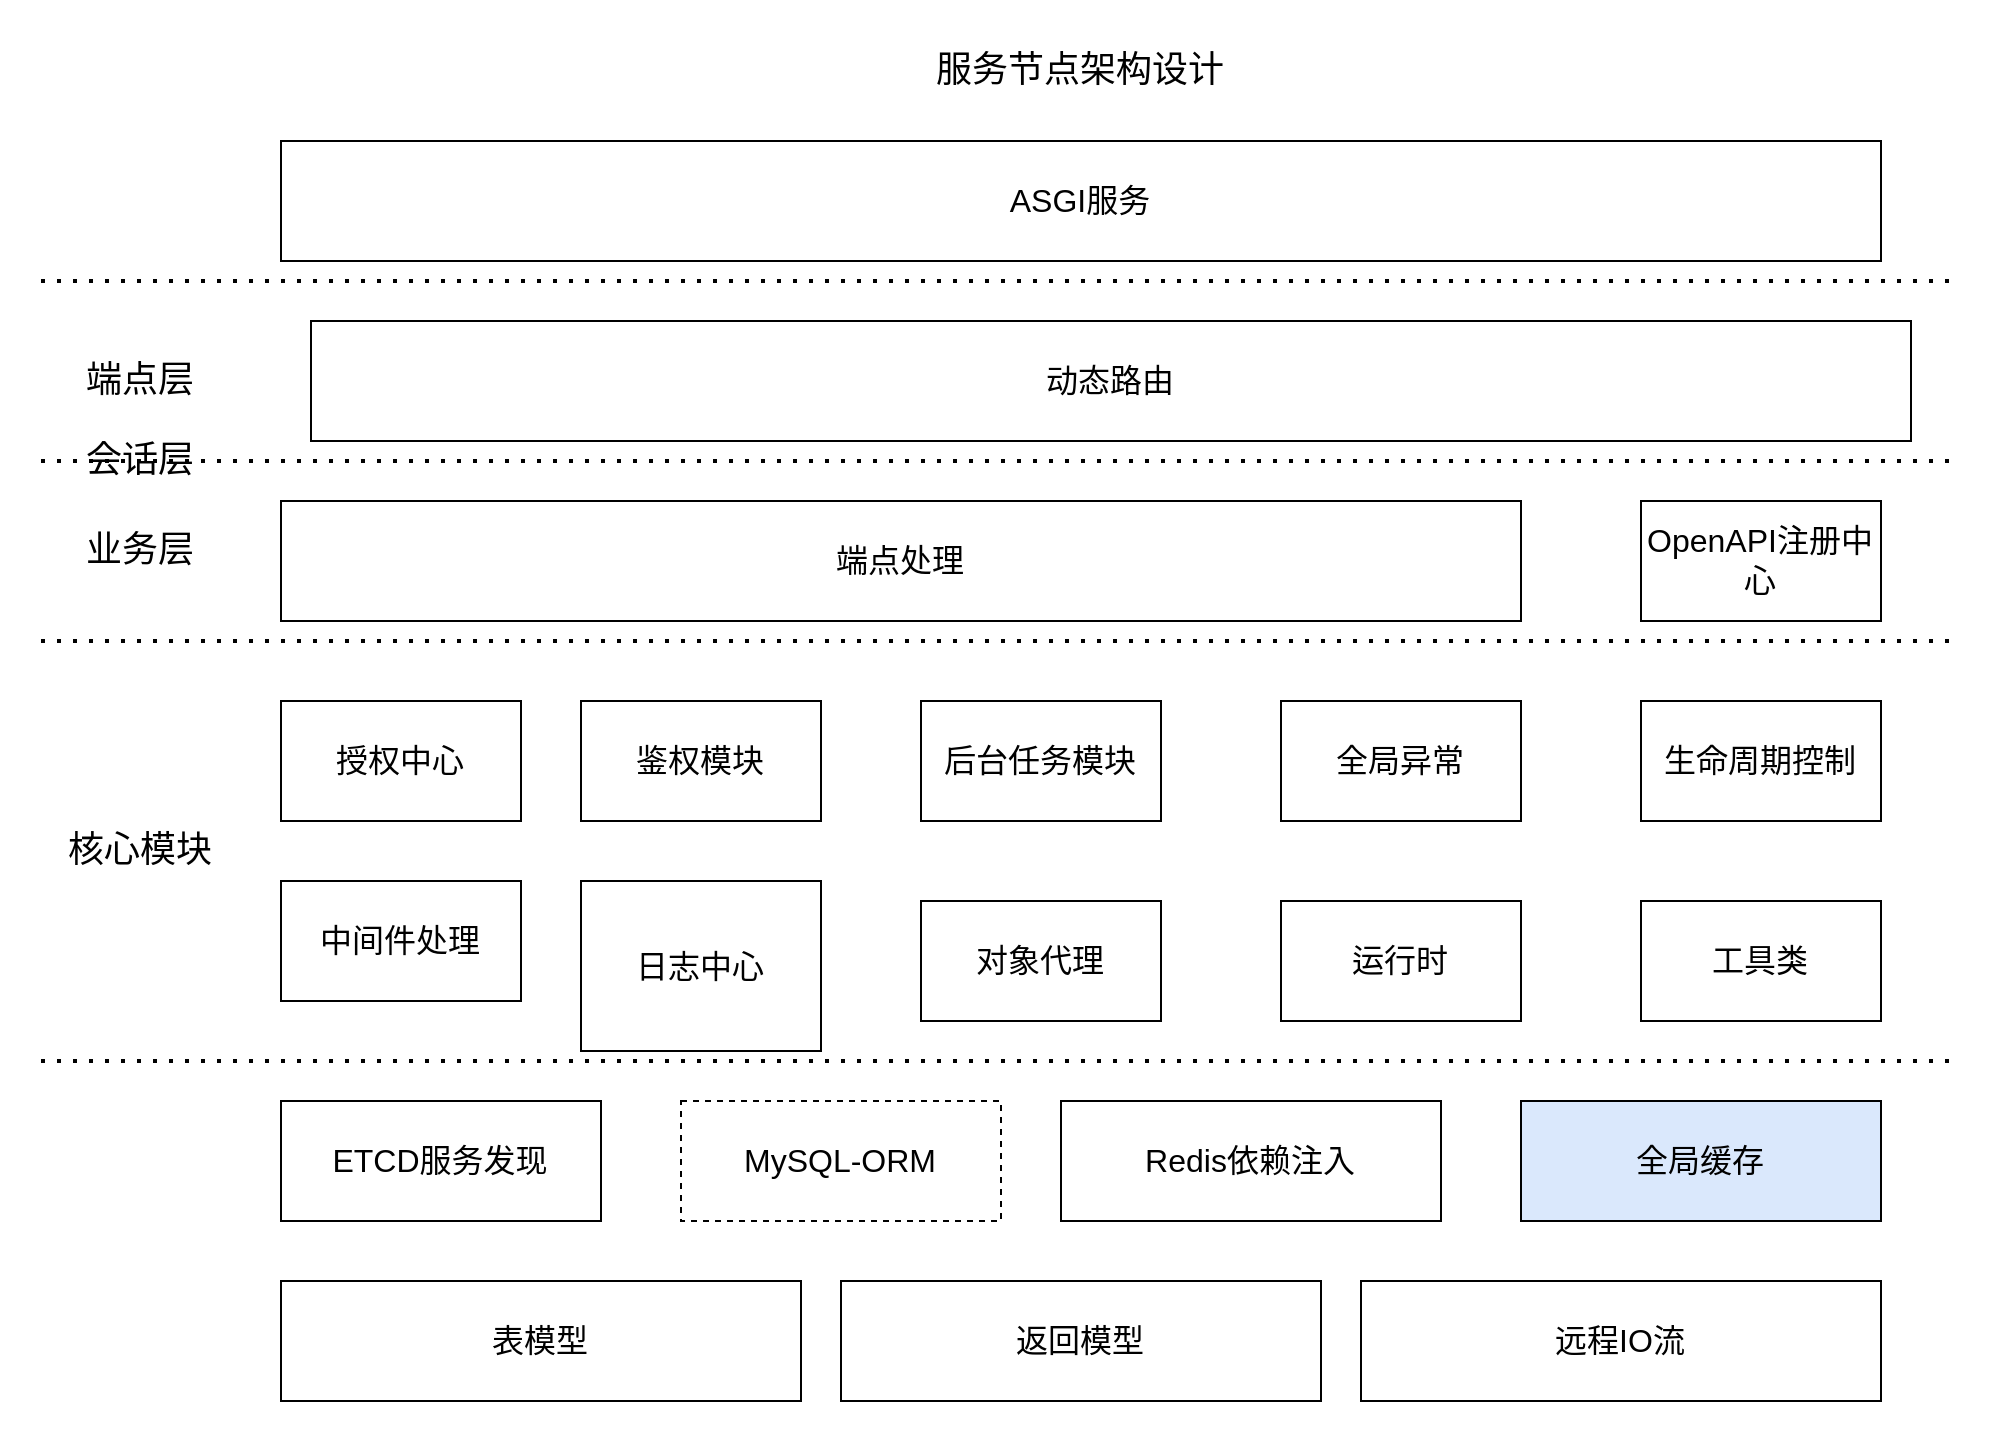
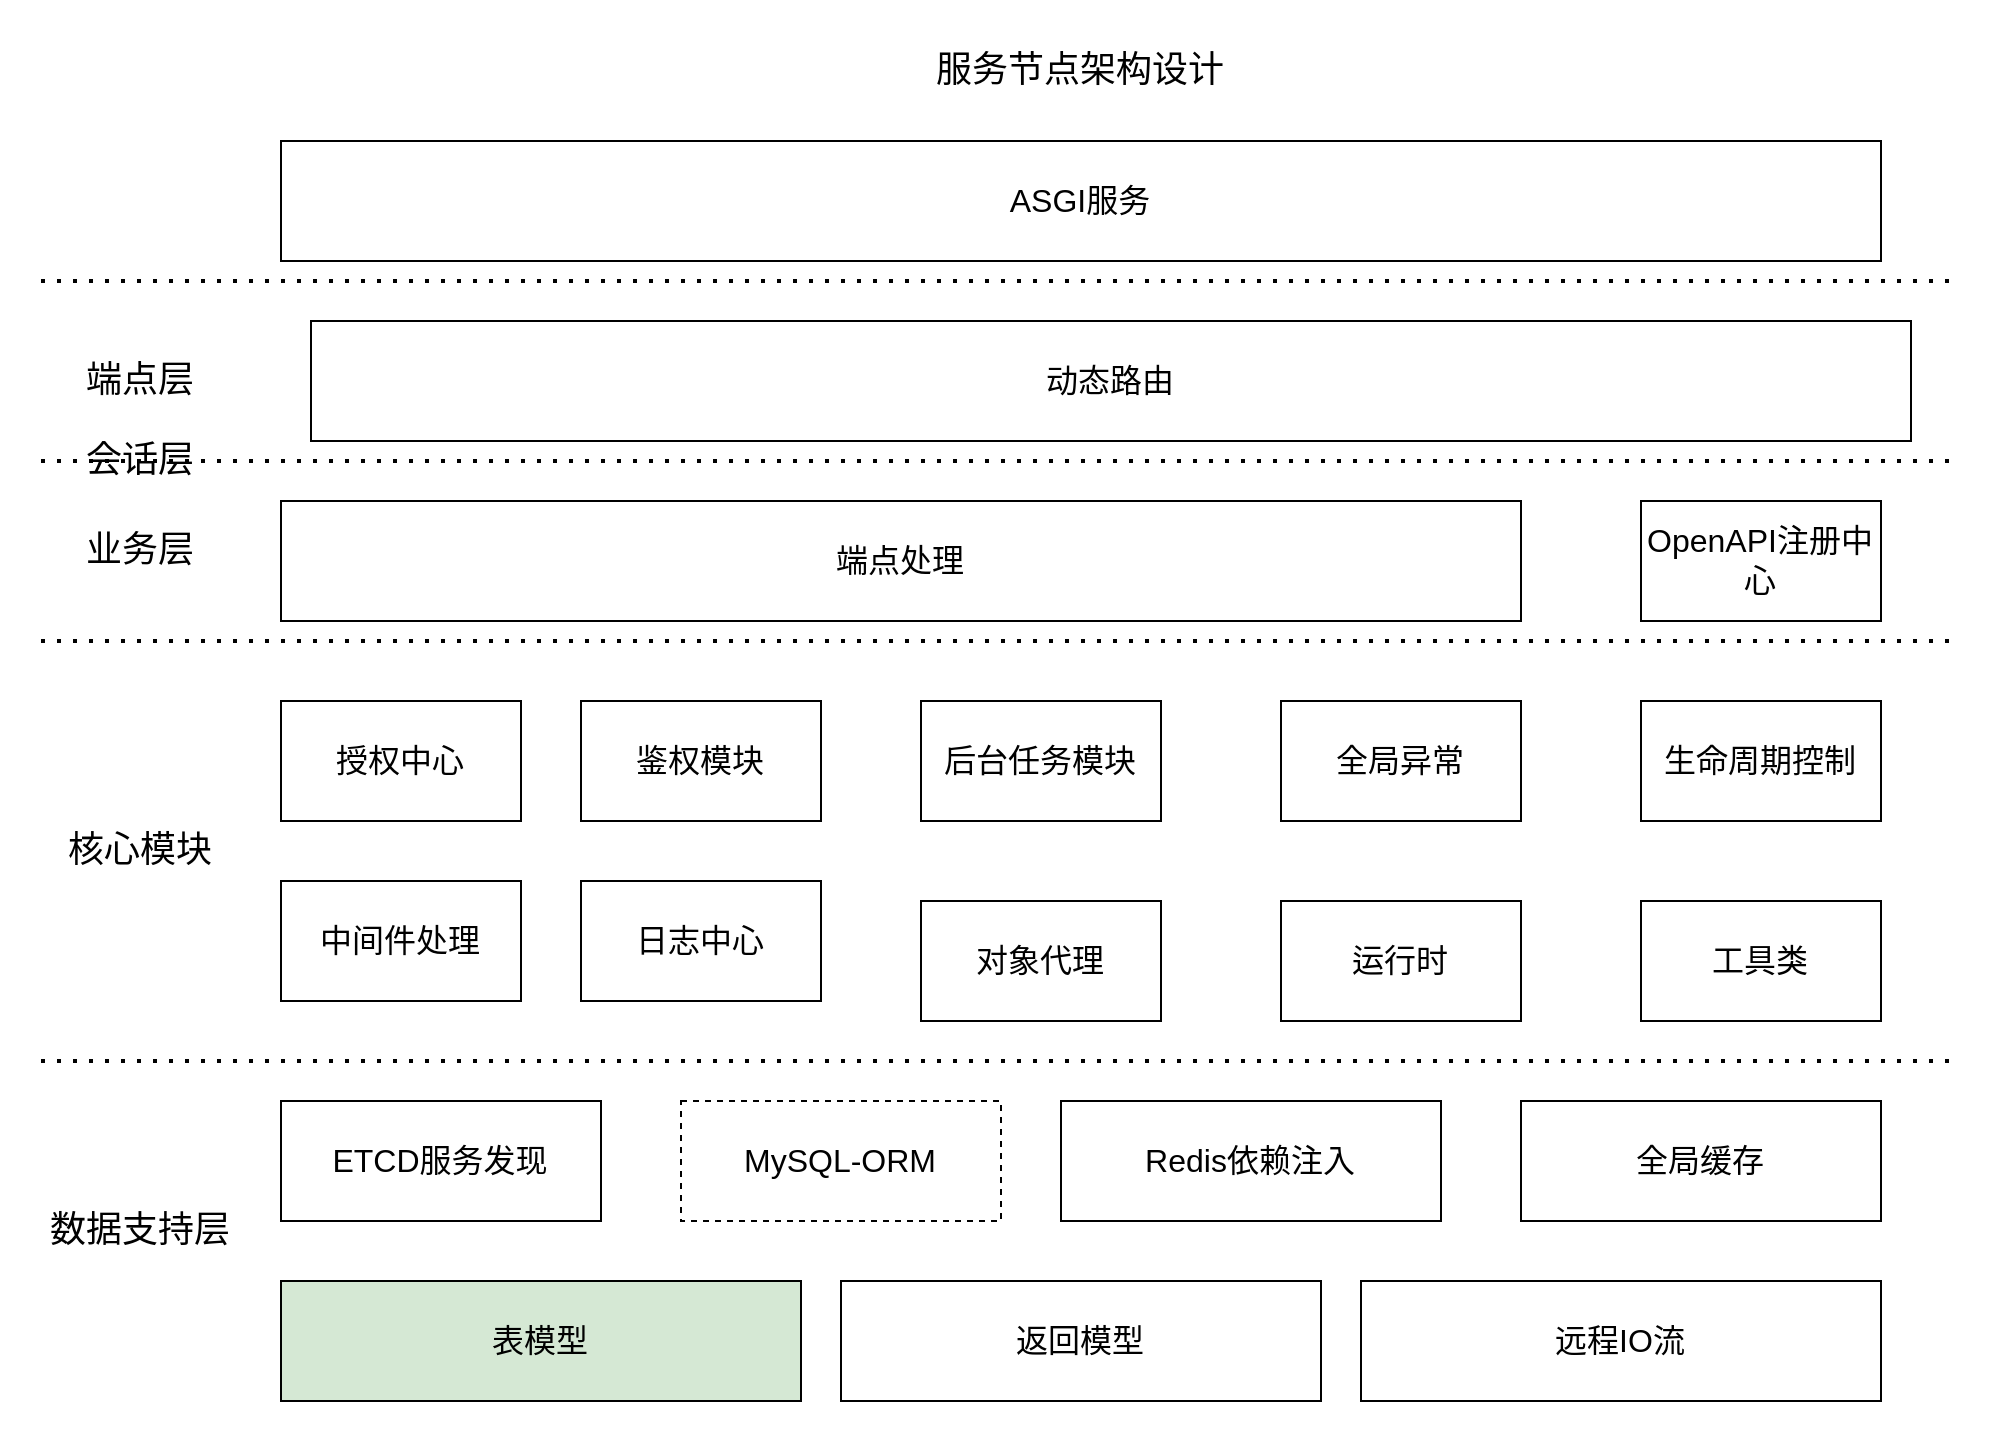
node "日志中心": size 240x170 -> 240x120
node "全局缓存": fillcolor #dae8fc -> #ffffff
node "数据支持层": added
node "表模型": fillcolor #ffffff -> #d5e8d4
